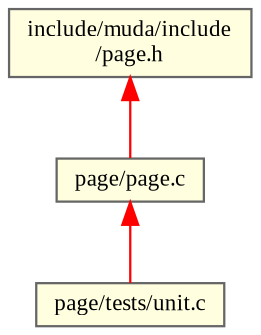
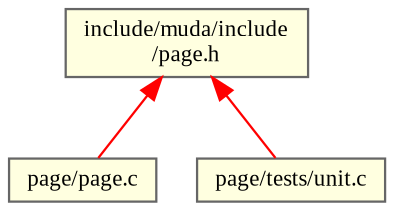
edge "page/tests/unit.c" -> "page/page.c": now "page/tests/unit.c" -> "include/muda/include /page.h"
